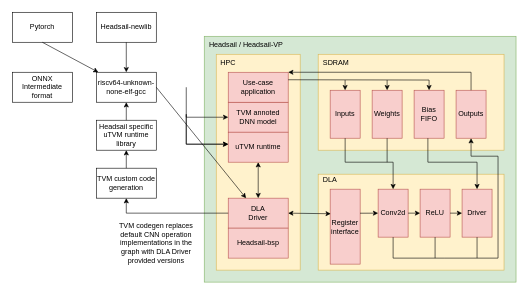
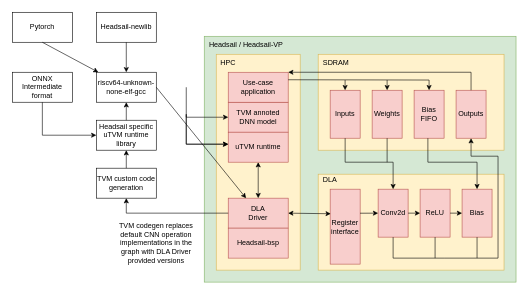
edge "ONNX Intermediate format" -> "Headsail specific uTVM runtime library": added
node "Driver": label "Driver" -> "Bias"
